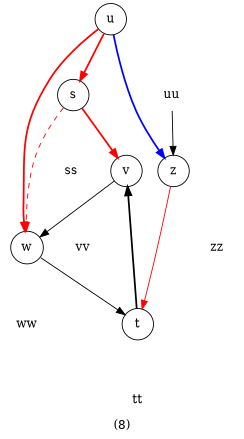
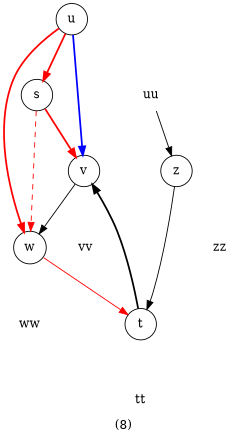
edge "u" -> "z": now "u" -> "v"
node "ss": removed
edge "z" -> "t": color red -> black
edge "w" -> "t": color black -> red
